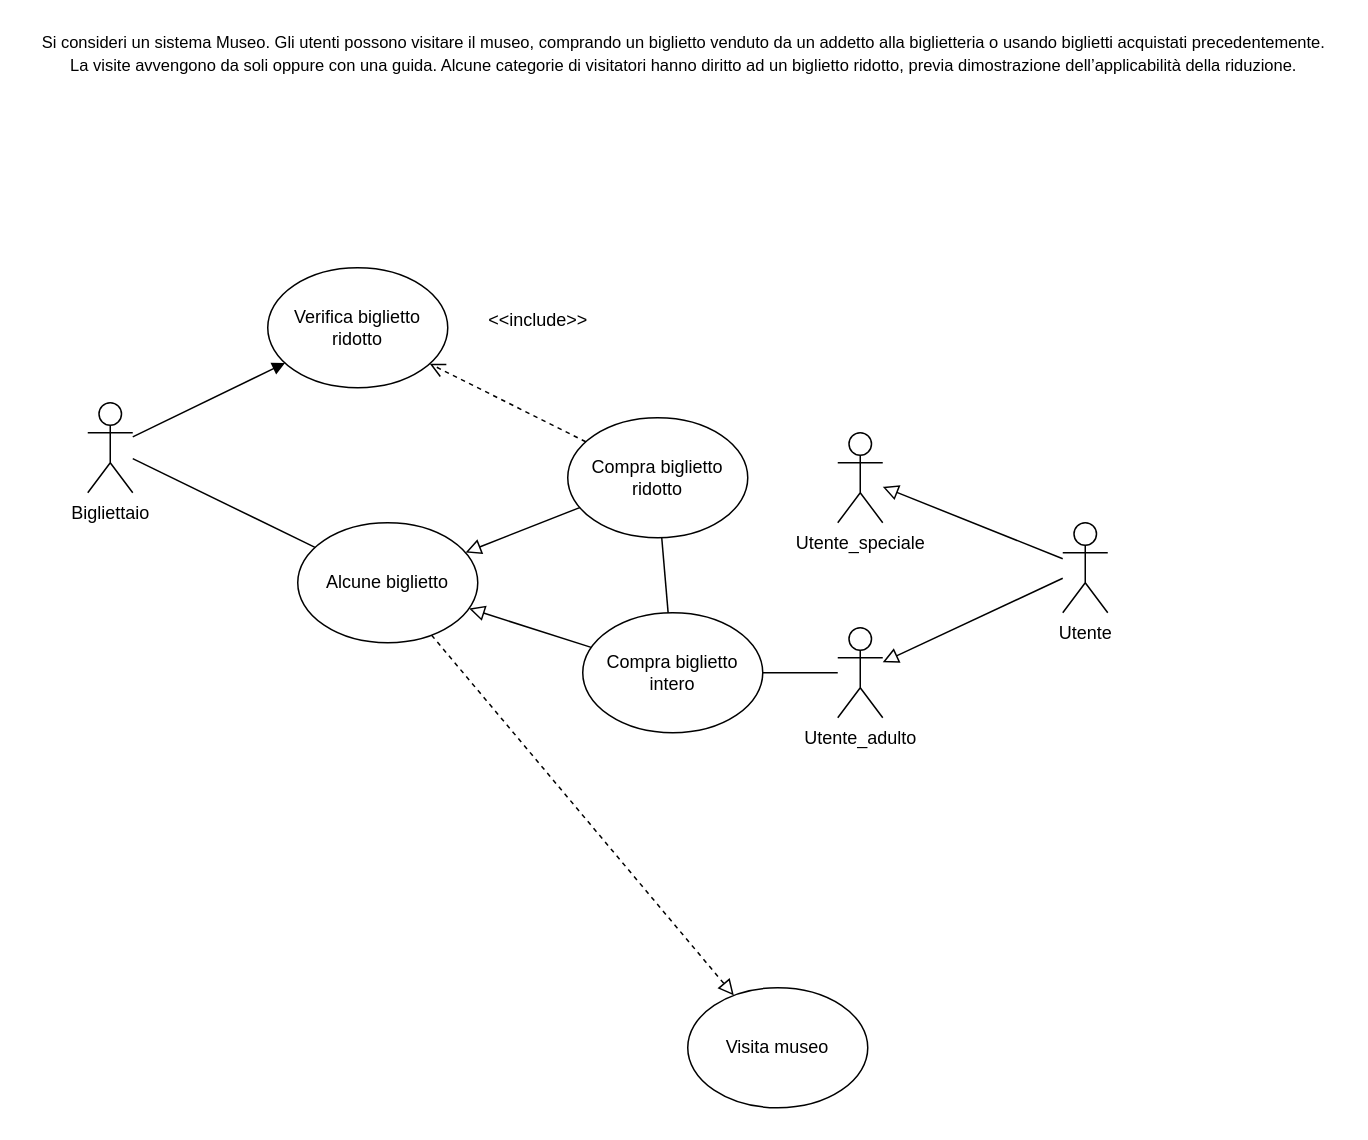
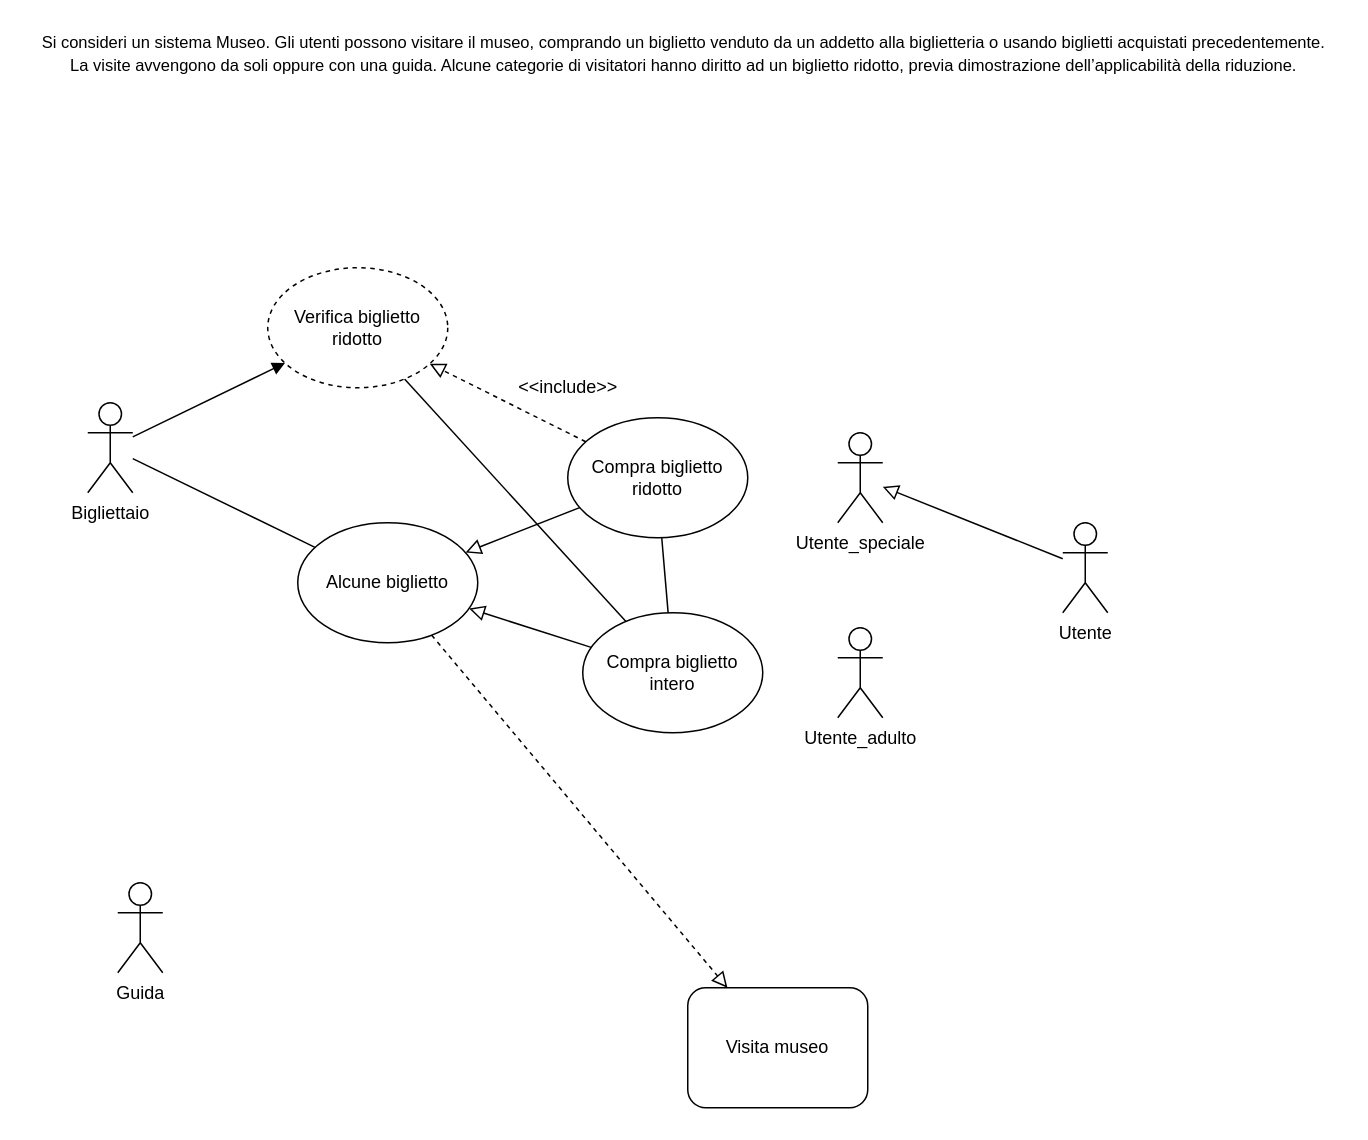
node "<<include>>": moved (538, 320) -> (568, 388)
node "Verifica biglietto ridotto": style solid -> dashed
edge "Compra biglietto ridotto" -> "Verifica biglietto ridotto": arrowhead open -> block
edge "Utente" -> "Utente_adulto": removed
edge "Compra biglietto intero" -- "Utente_adulto": now "Compra biglietto intero" -- "Verifica biglietto ridotto"
node "Guida": added
node "Visita museo": shape ellipse -> rounded rectangle
